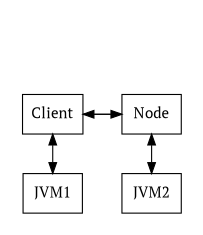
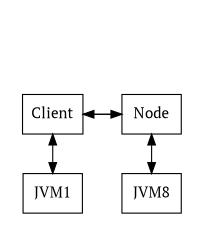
node "JVM2": label "JVM2" -> "JVM8"
